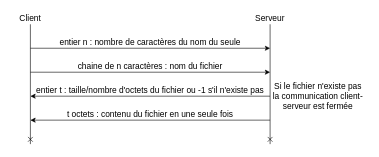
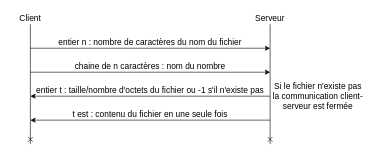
node "entier n : nombre de caractères du nom du seule": label "entier n : nombre de caractères du nom du seule" -> "entier n : nombre de caractères du nom du fichier"
node "chaine de n caractères : nom du fichier": label "chaine de n caractères : nom du fichier" -> "chaine de n caractères : nom du nombre"
node "t octets : contenu du fichier en une seule fois": label "t octets : contenu du fichier en une seule fois" -> "t est : contenu du fichier en une seule fois"
